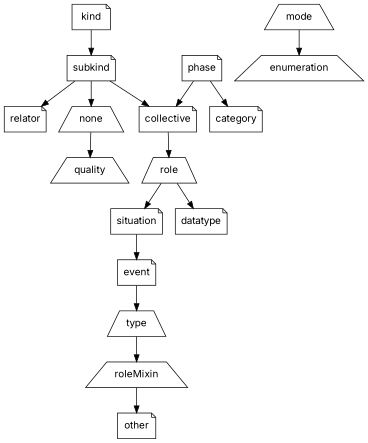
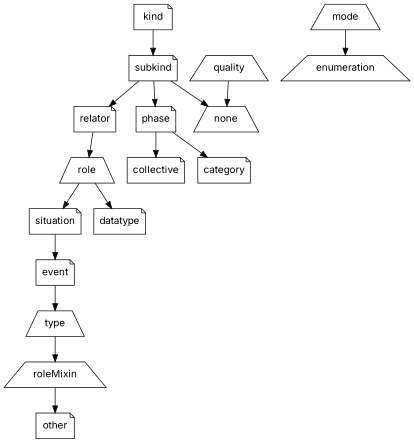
edge "subkind" -> "collective": now "subkind" -> "phase"
edge "none" -> "quality": reversed
edge "collective" -> "role": now "relator" -> "role"
